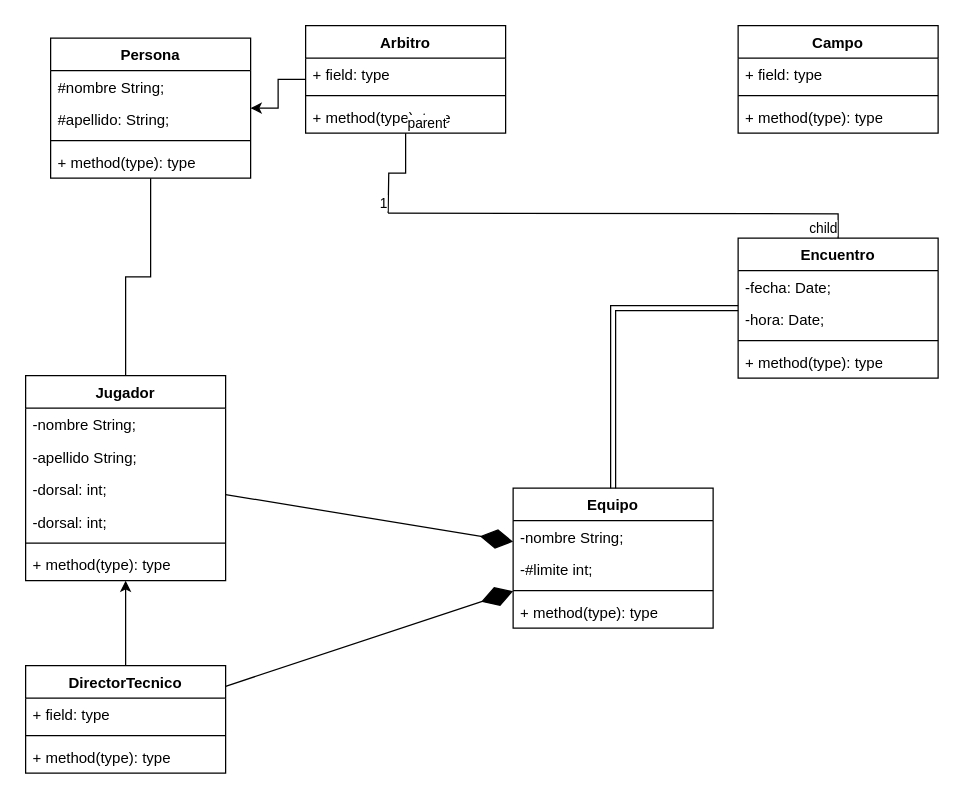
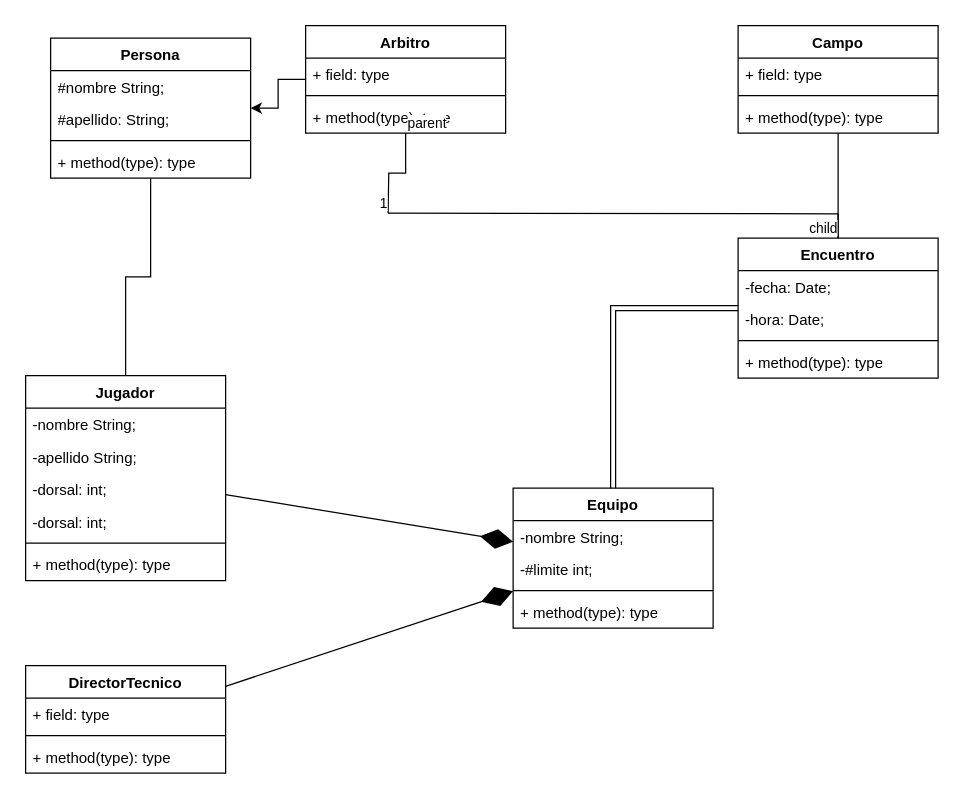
edge "Campo" -- "Encuentro": added
edge "DirectorTecnico" -> "Jugador": removed
